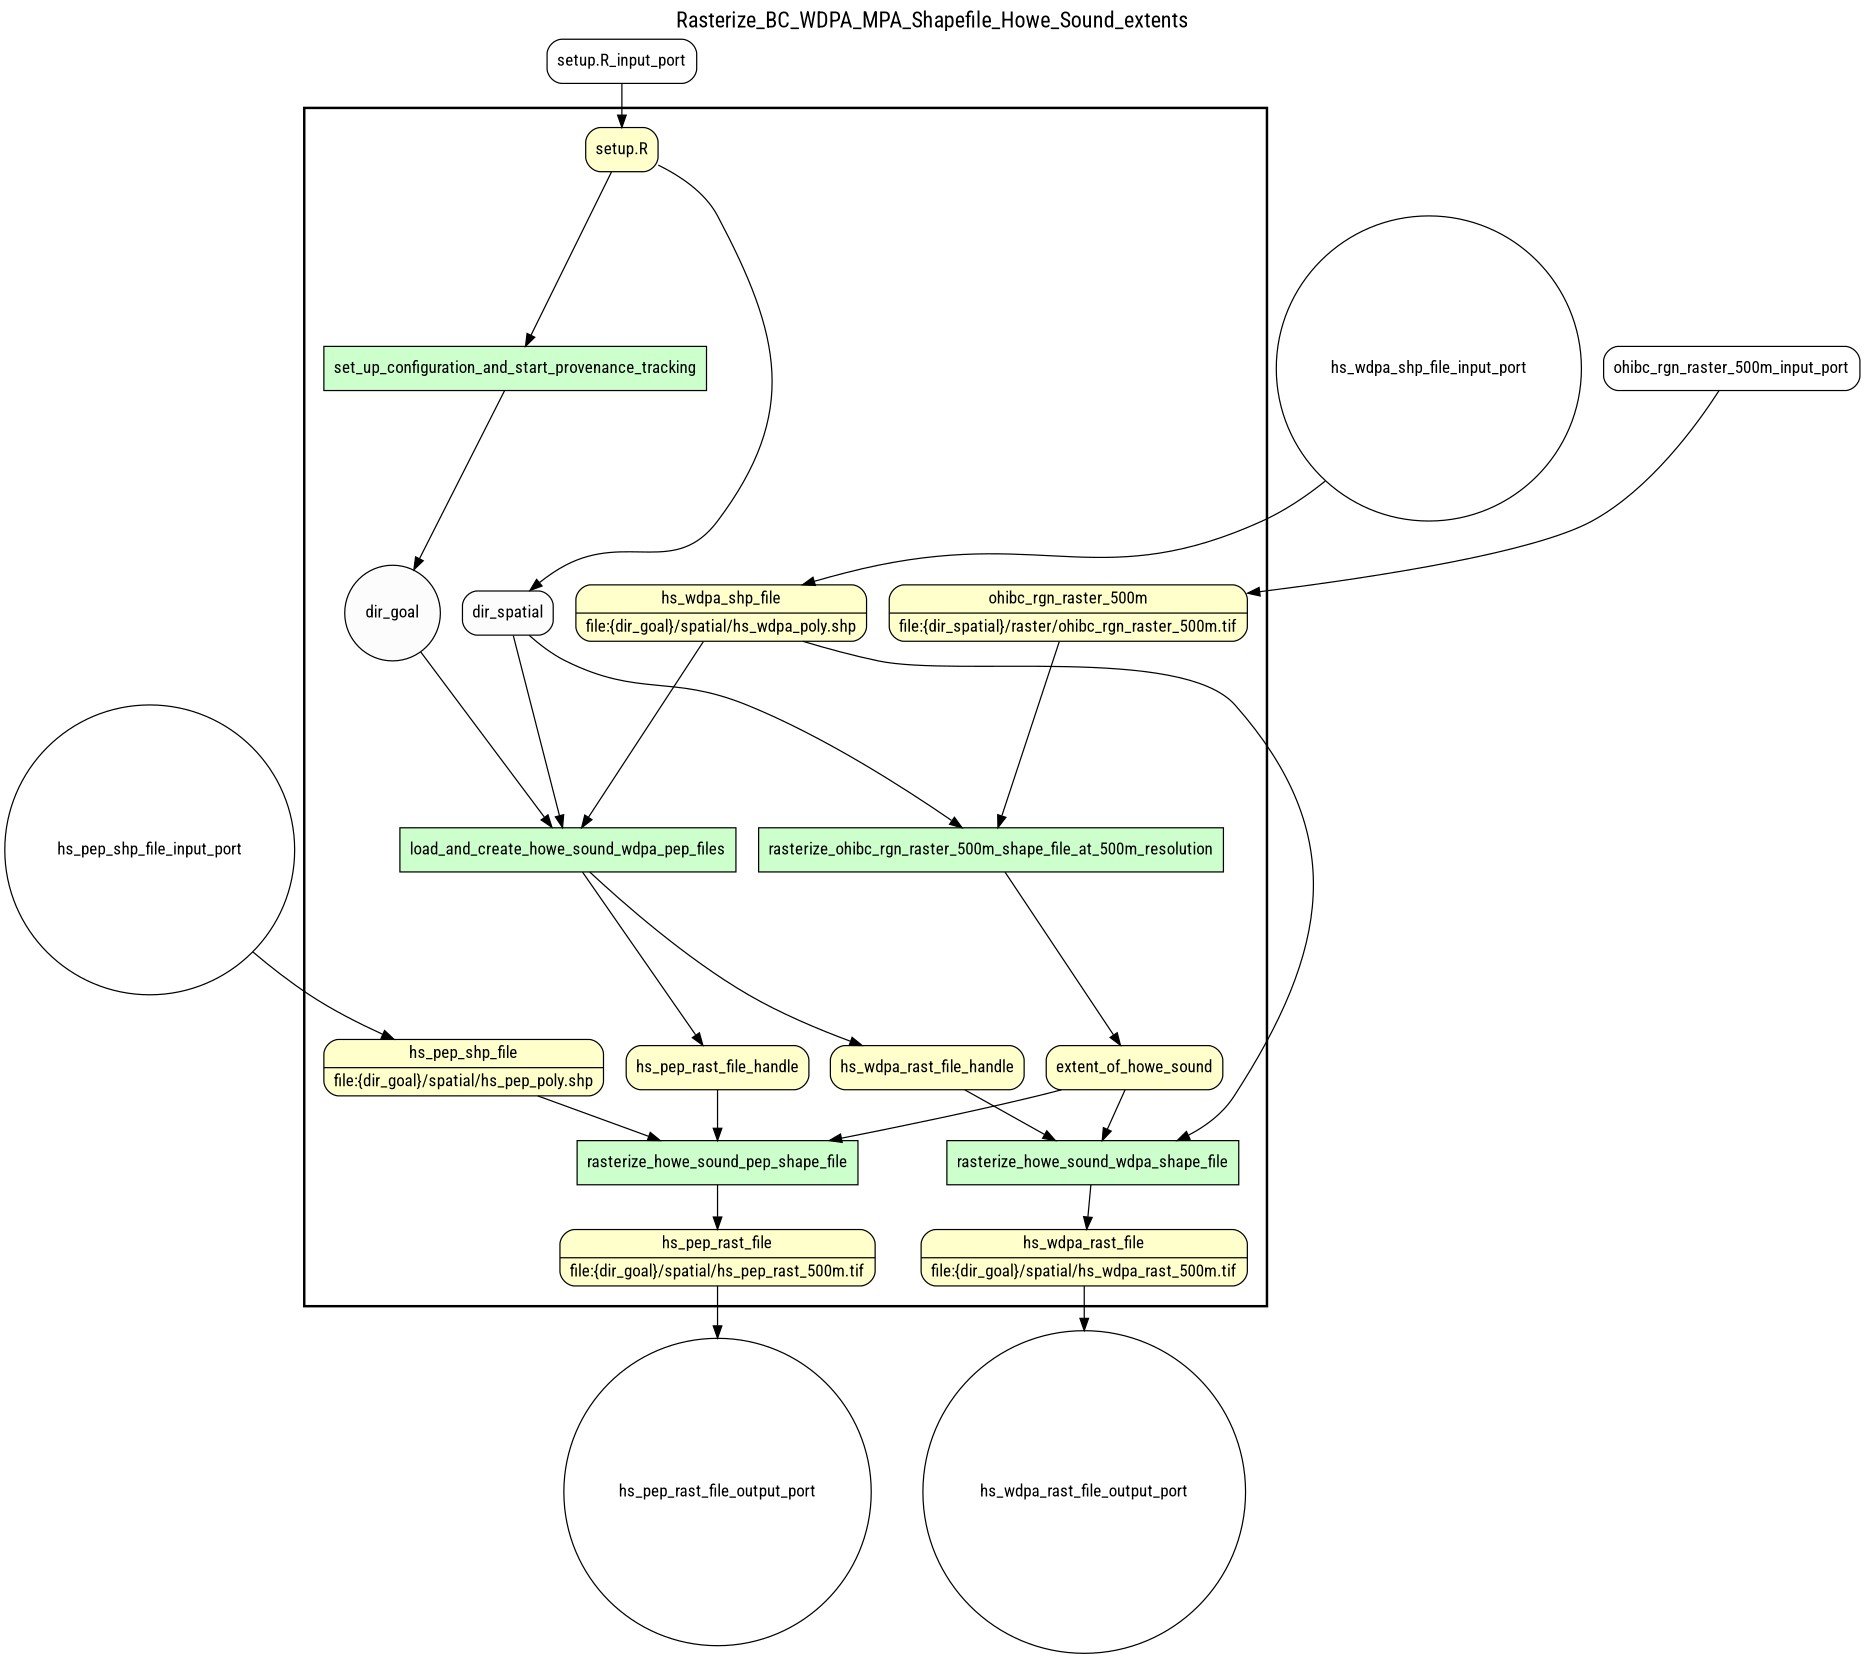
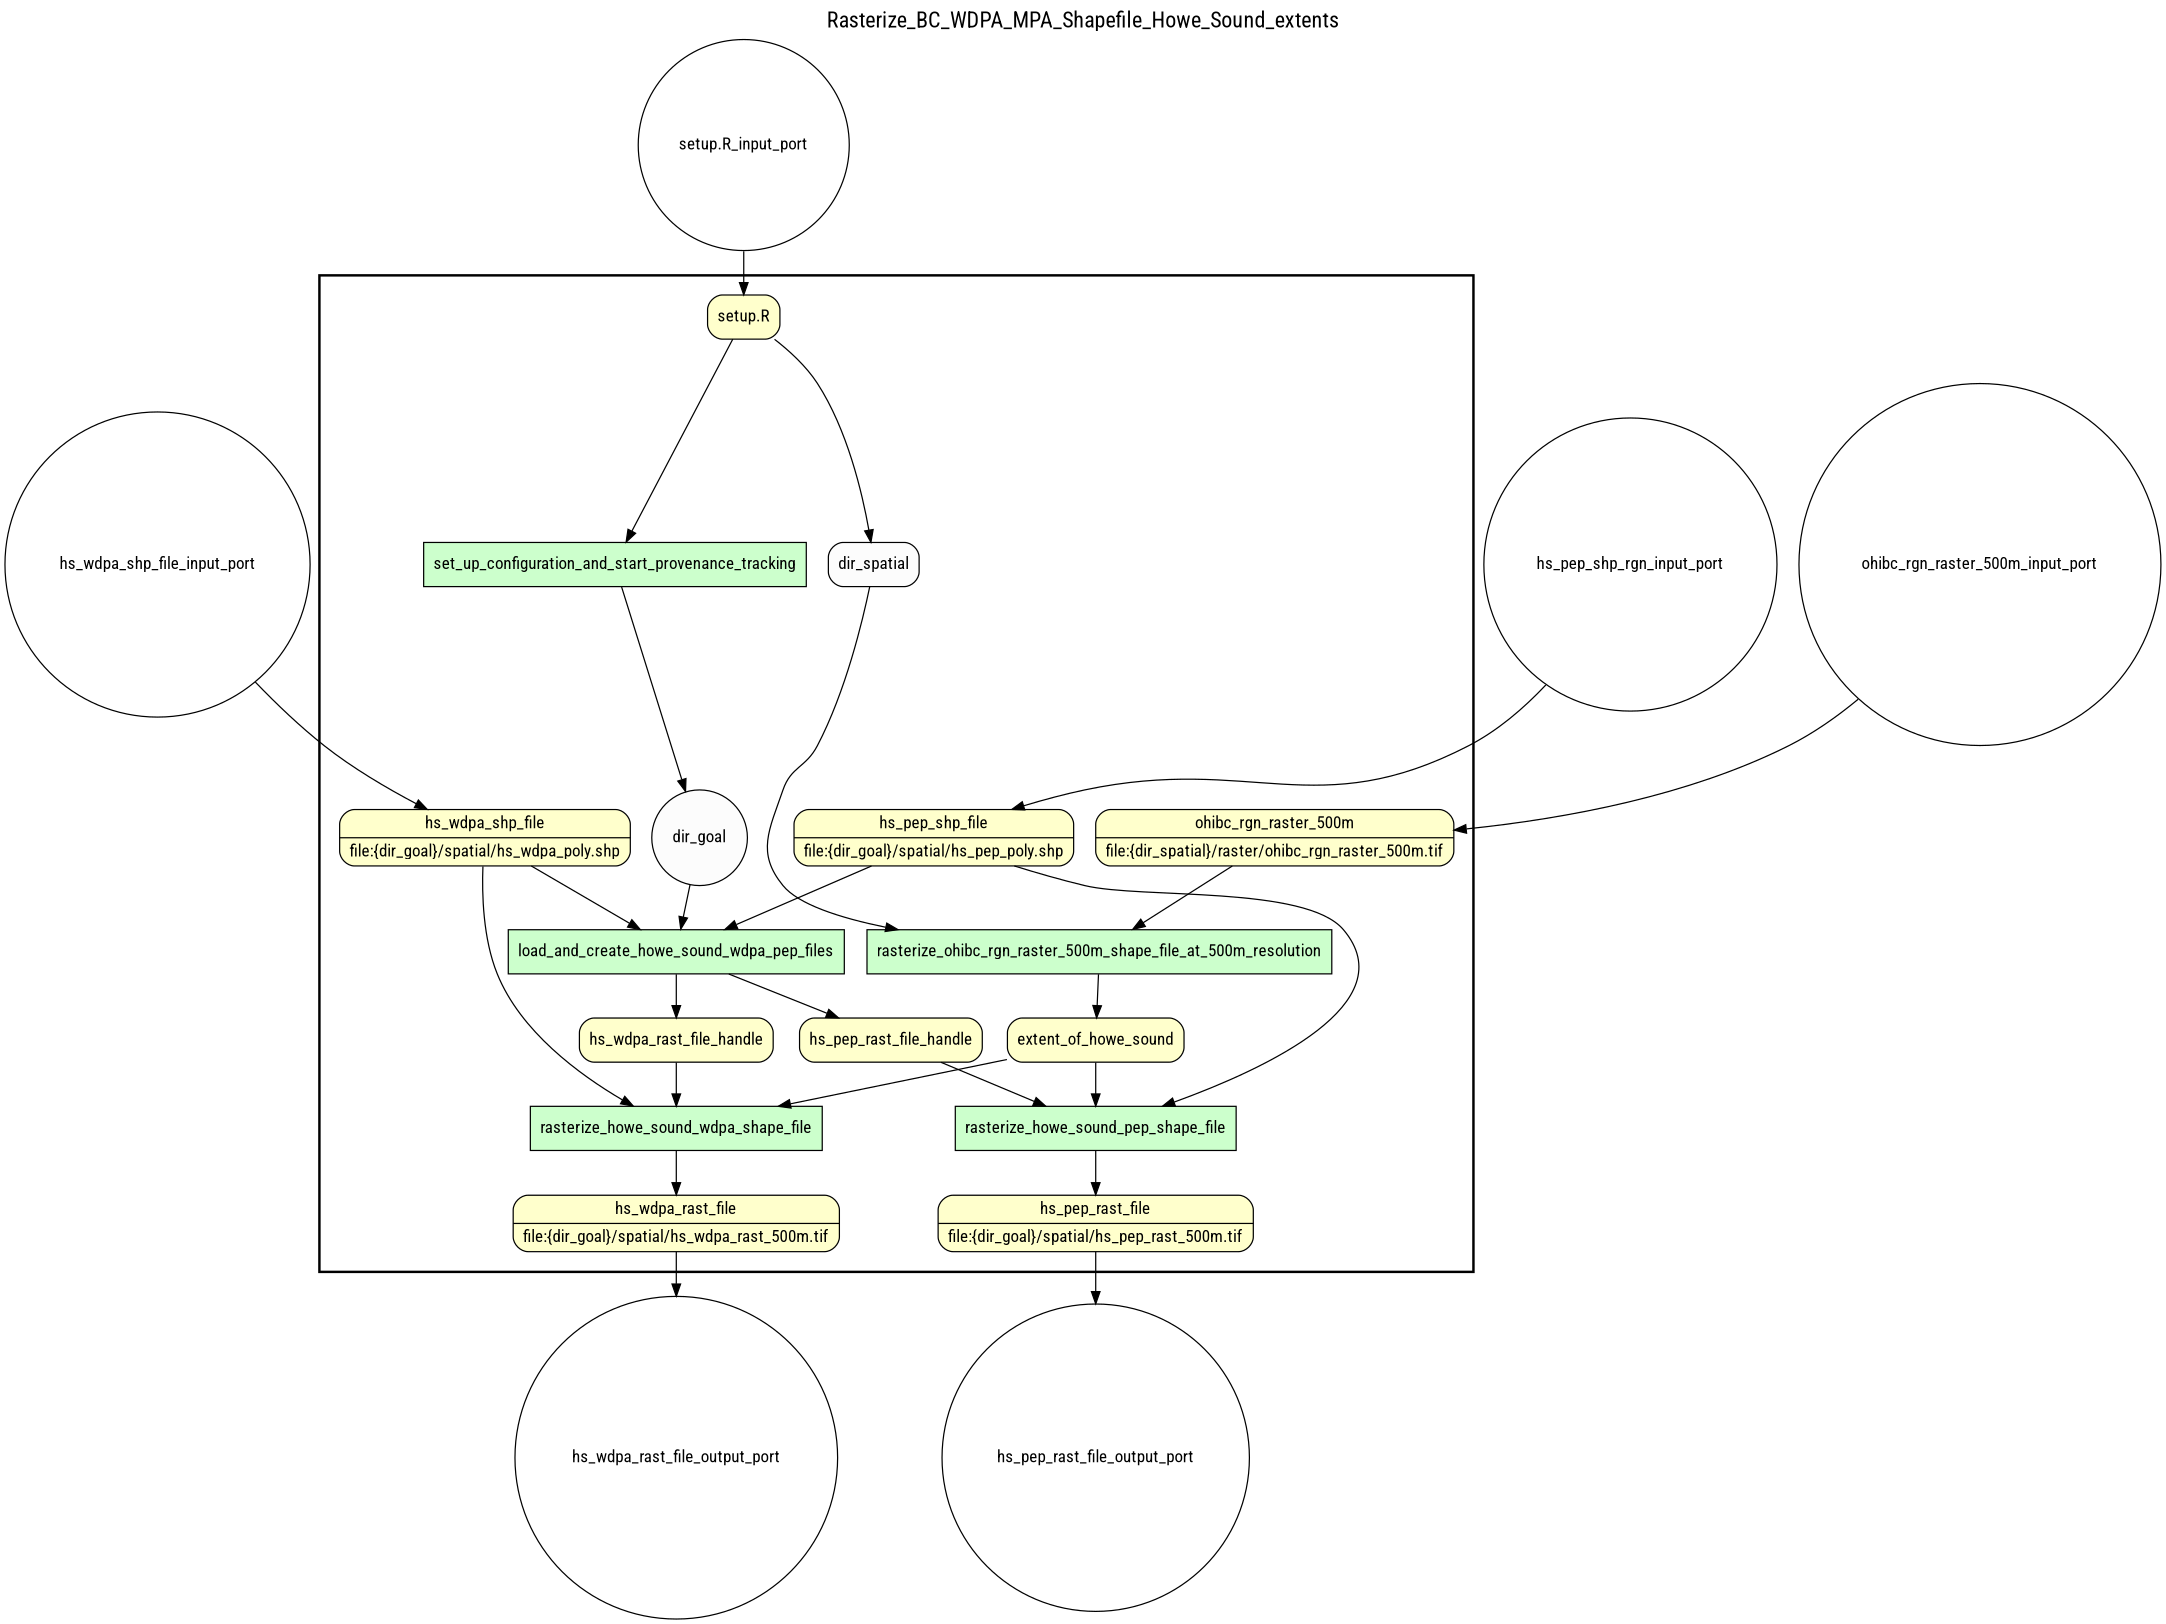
node "setup.R_input_port": shape box -> circle
node "ohibc_rgn_raster_500m_input_port": shape box -> circle
edge "dir_spatial" -> "load_and_create_howe_sound_wdpa_pep_files": now "hs_pep_shp_file" -> "load_and_create_howe_sound_wdpa_pep_files"
node "hs_pep_shp_file_input_port": label "hs_pep_shp_file_input_port" -> "hs_pep_shp_rgn_input_port"
